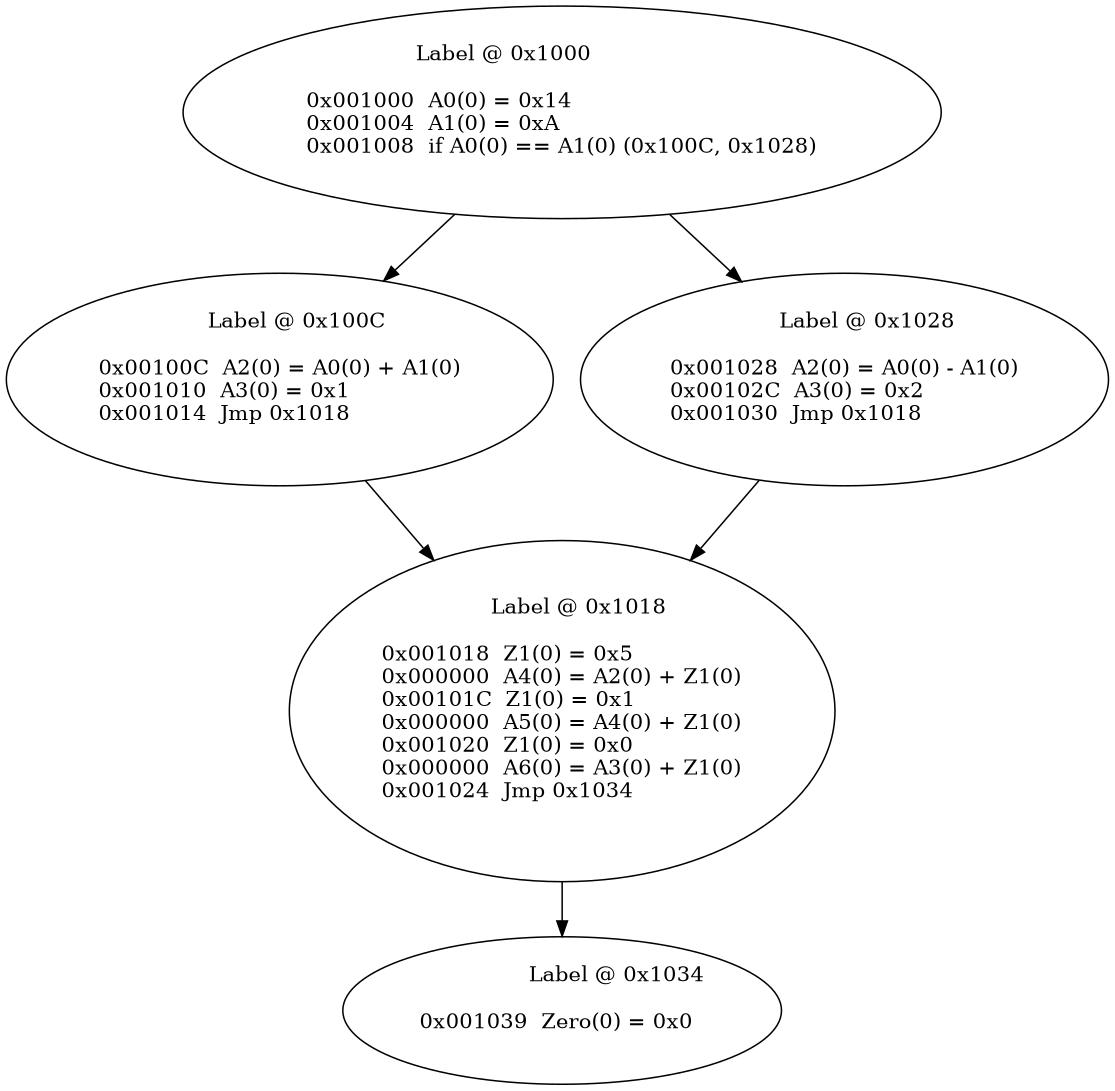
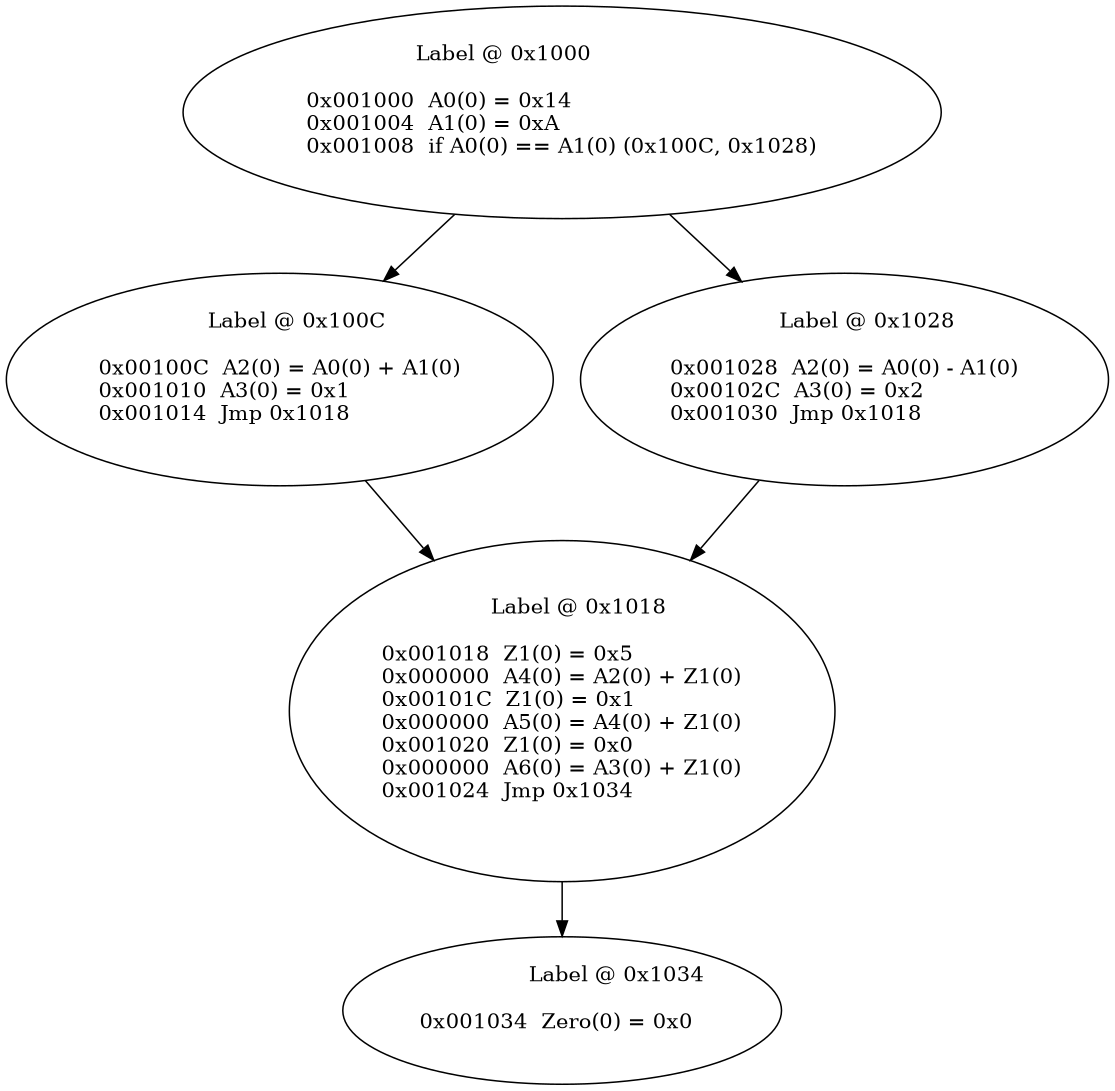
node "Label @ 0x1034 0x001039  Zero(0) = 0x0": label "Label @ 0x1034 0x001039  Zero(0) = 0x0" -> "Label @ 0x1034 0x001034  Zero(0) = 0x0"
